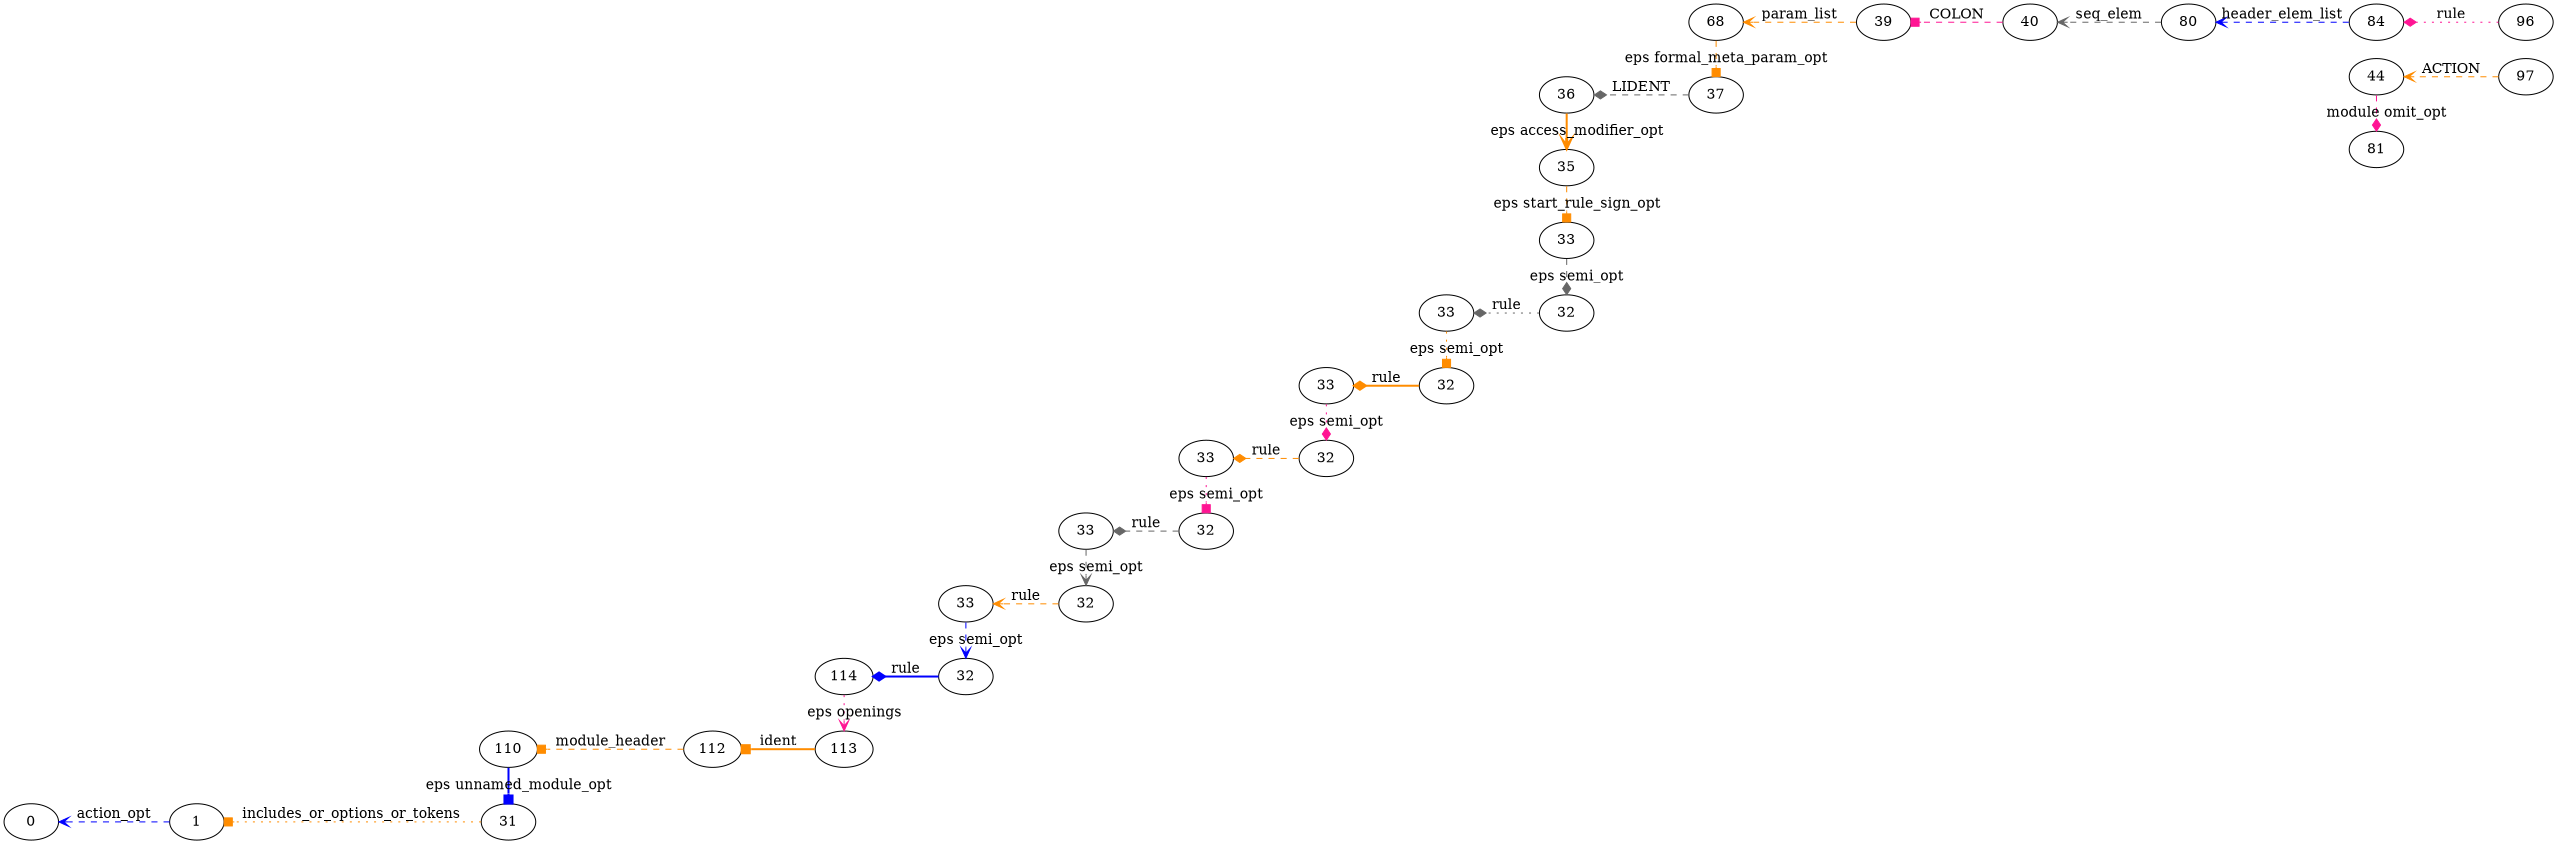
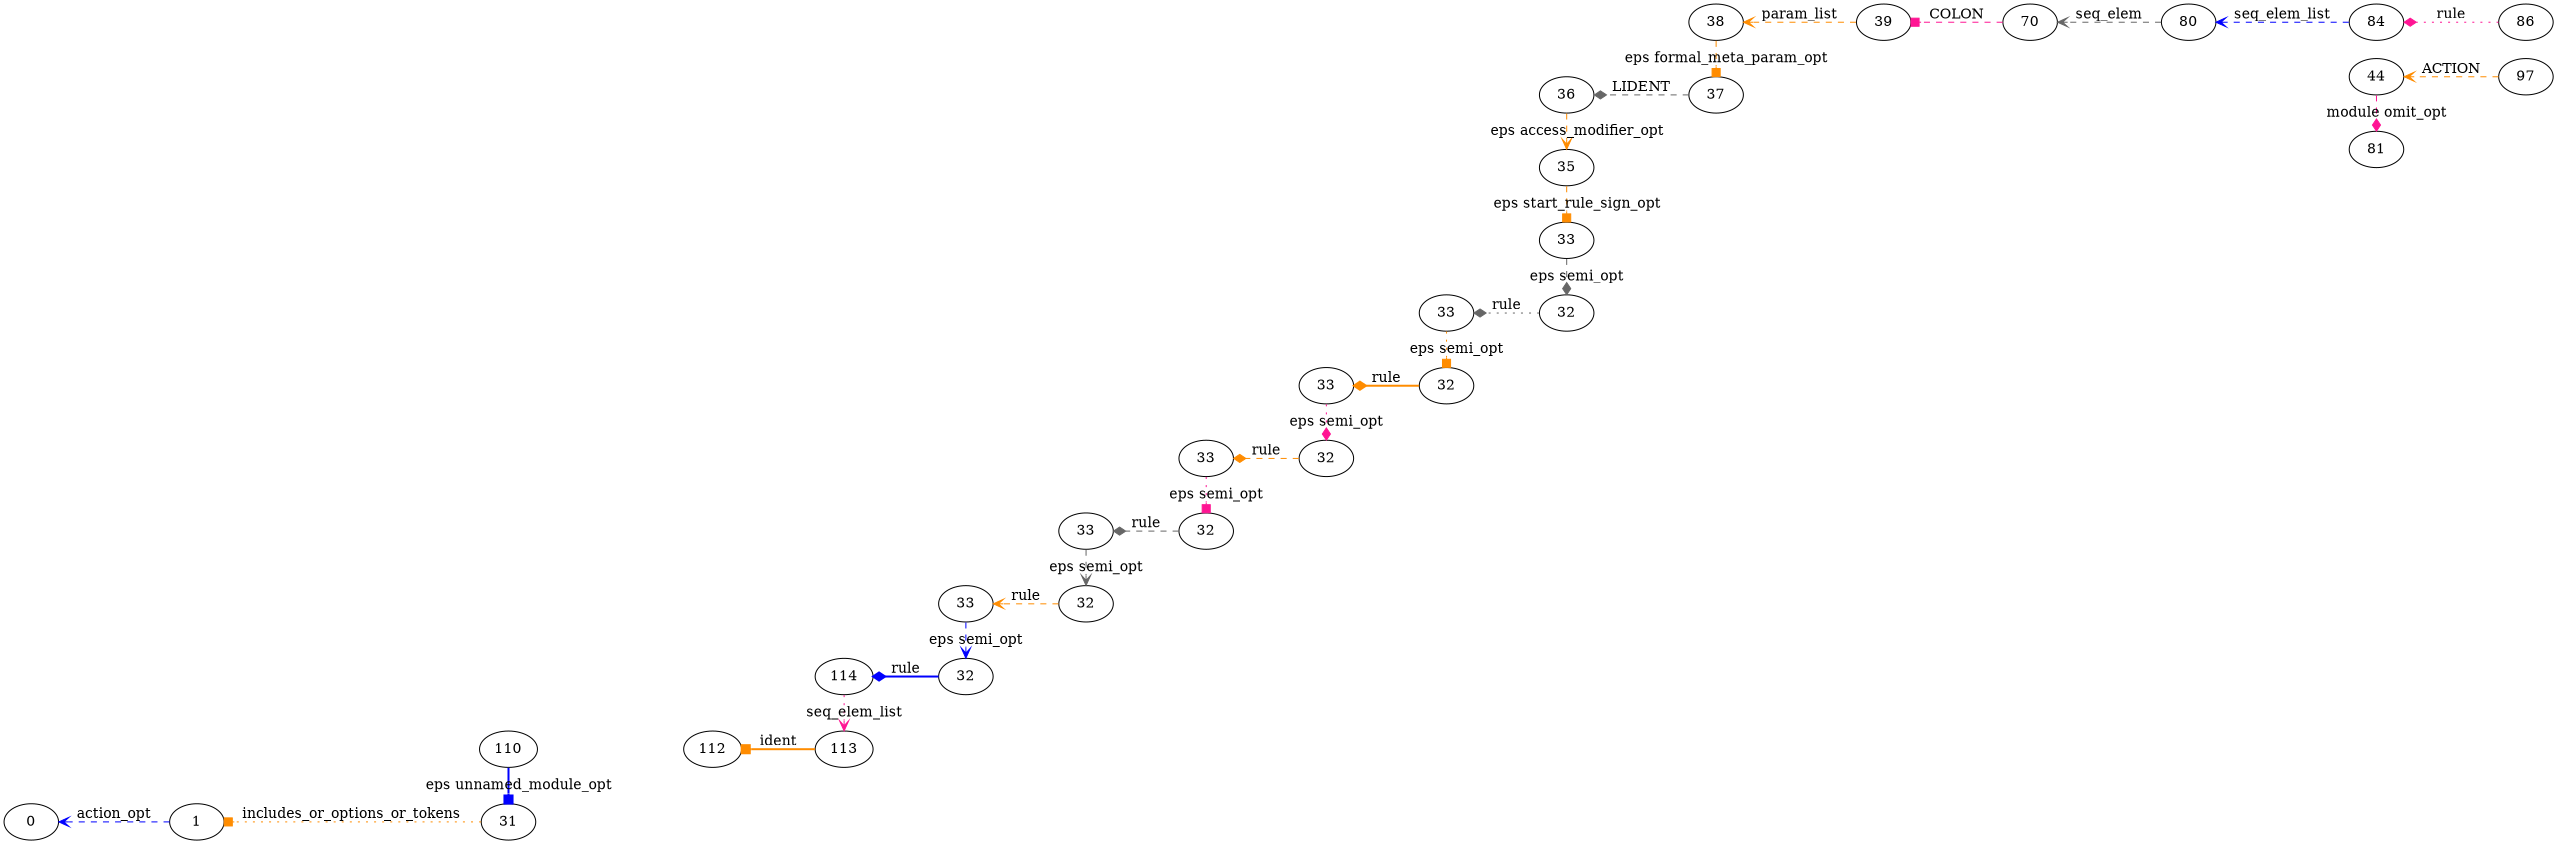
edge "84" -> "80": label "header_elem_list" -> "seq_elem_list"
node "68": label "68" -> "38"
node "40": label "40" -> "70"
node "96": label "96" -> "86"
edge "36" -> "35": style bold -> dashed
edge "114" -> "113": label "eps openings" -> "seq_elem_list"
edge "112" -> "110": removed, label "module_header"
